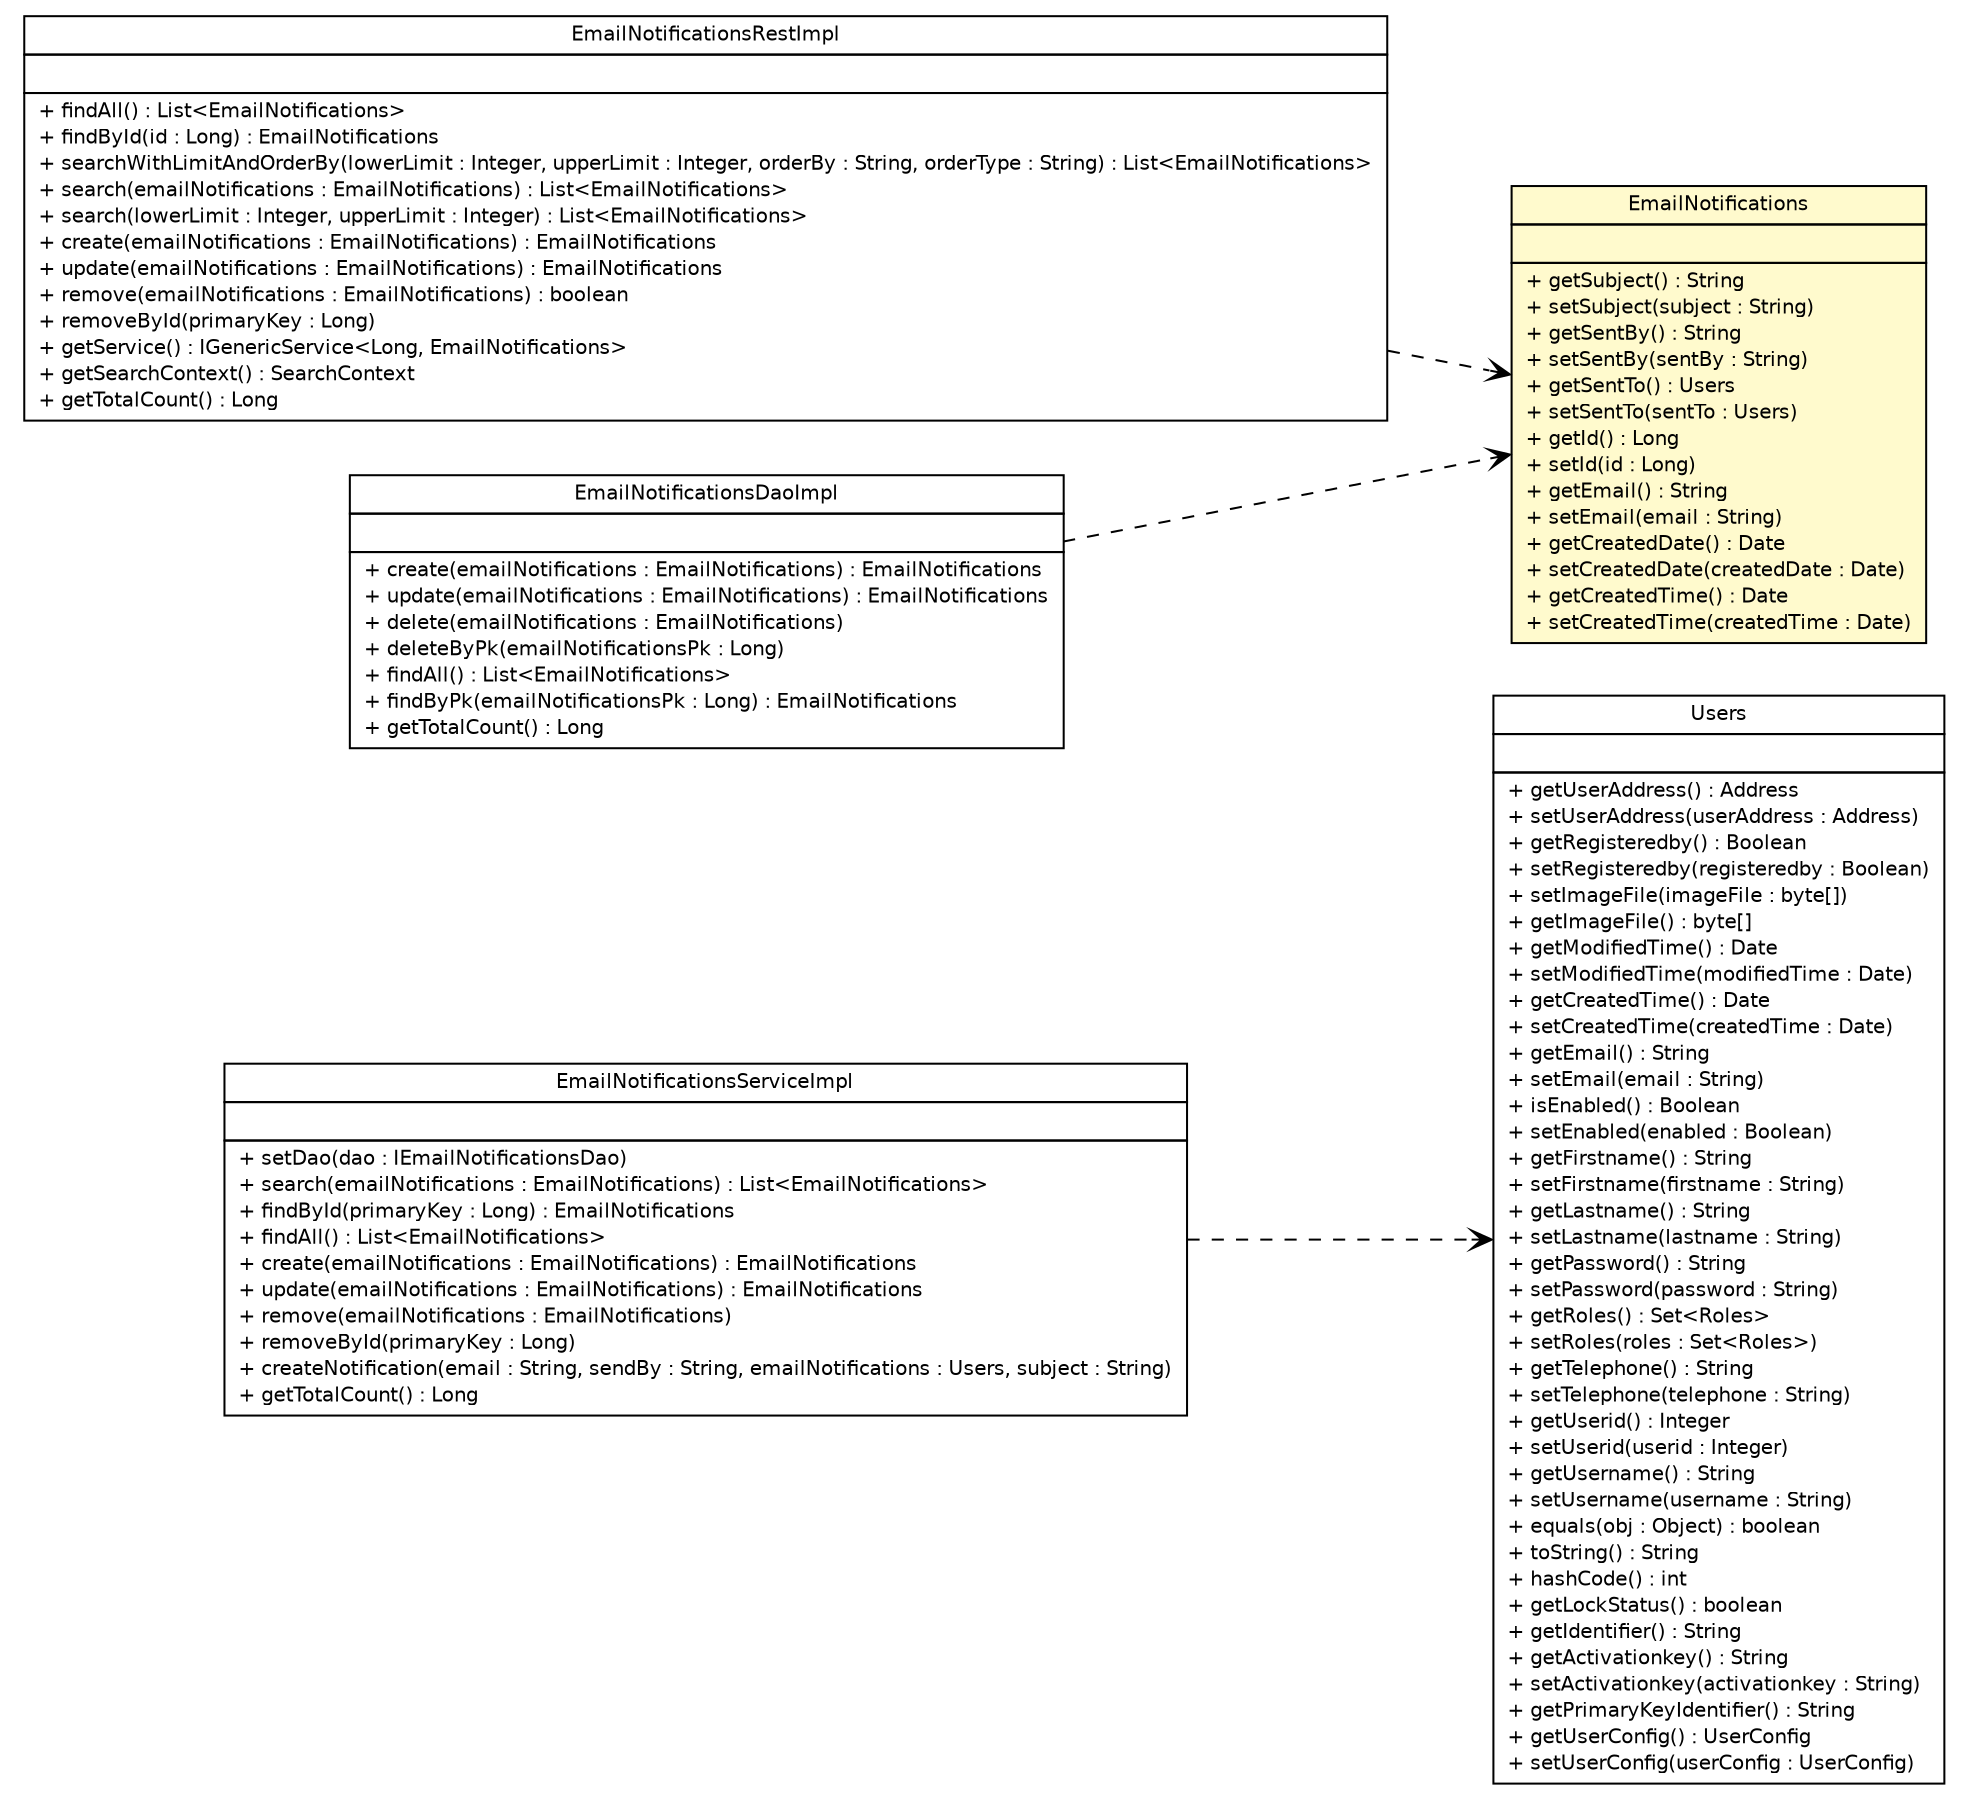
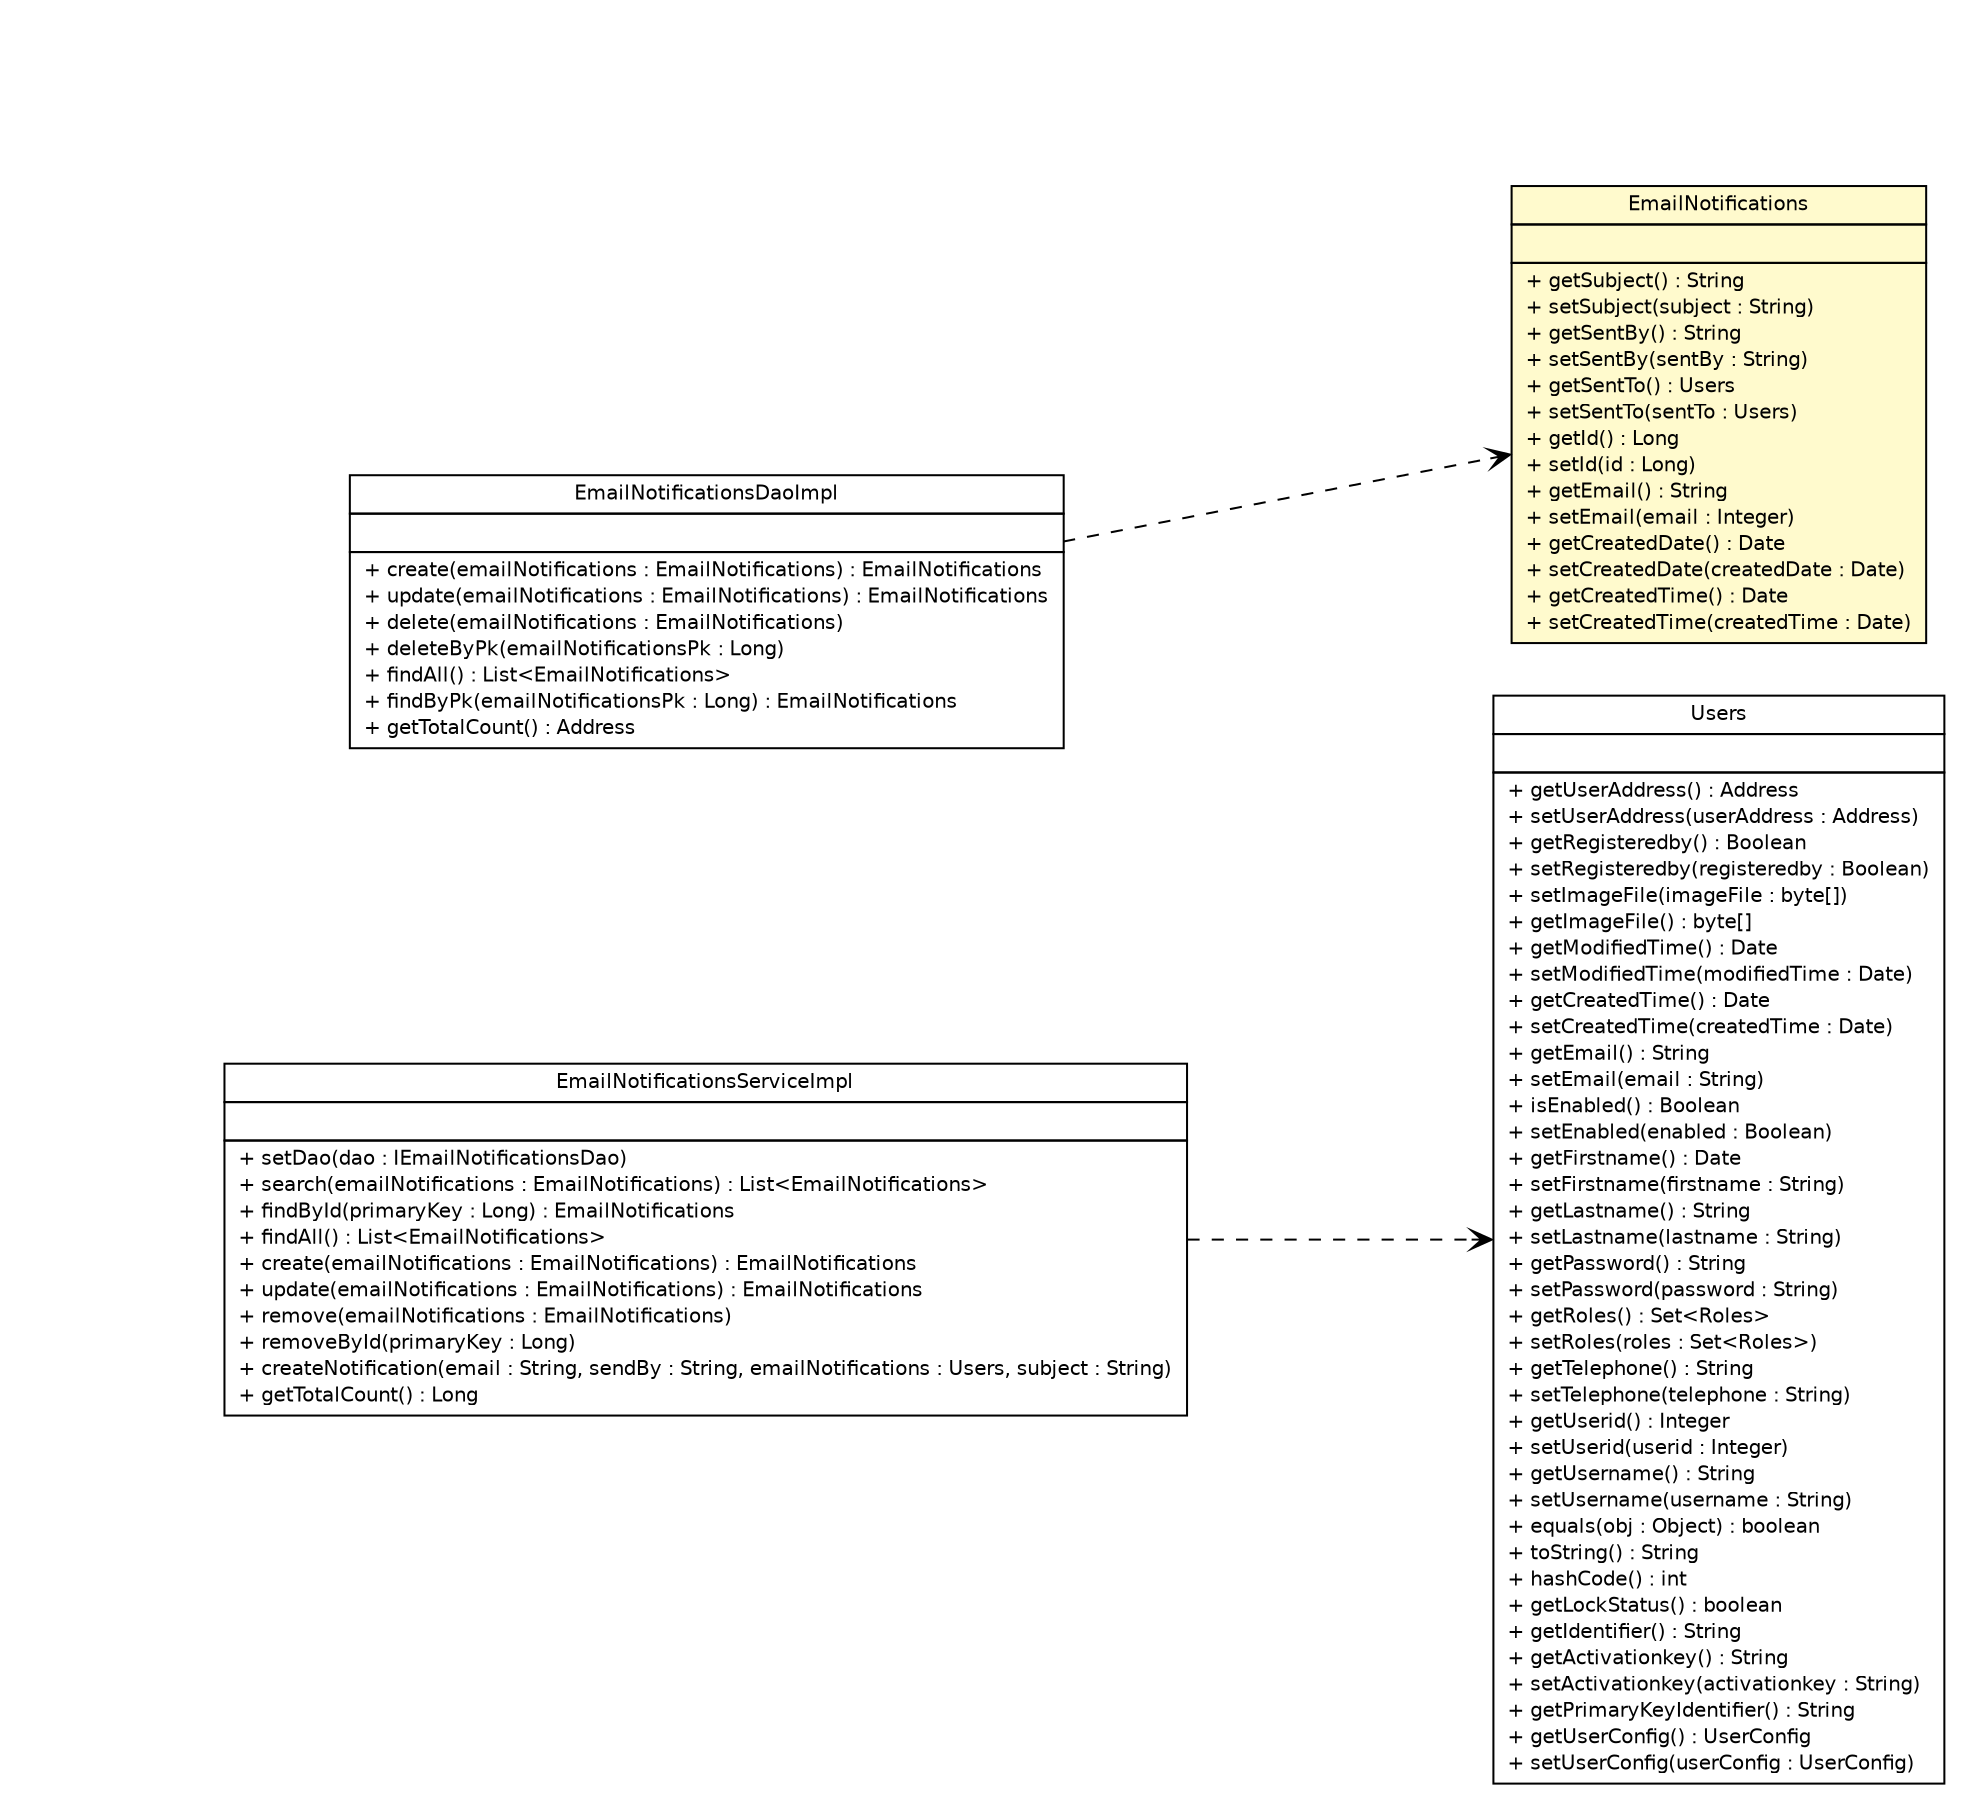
node "EmailNotificationsRestImpl": removed
node "EmailNotifications": text "+ setEmail(email : String)" -> "+ setEmail(email : Integer)"
node "EmailNotificationsDaoImpl": text "+ getTotalCount() : Long" -> "+ getTotalCount() : Address"
node "Users": text "+ getFirstname() : String" -> "+ getFirstname() : Date"
